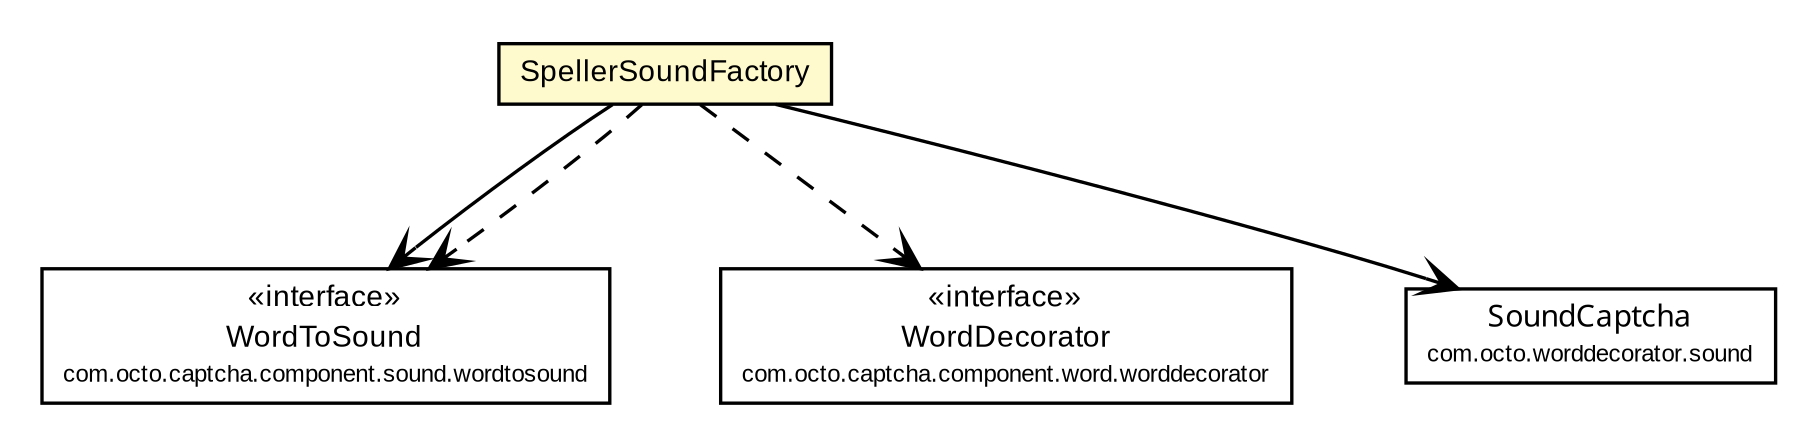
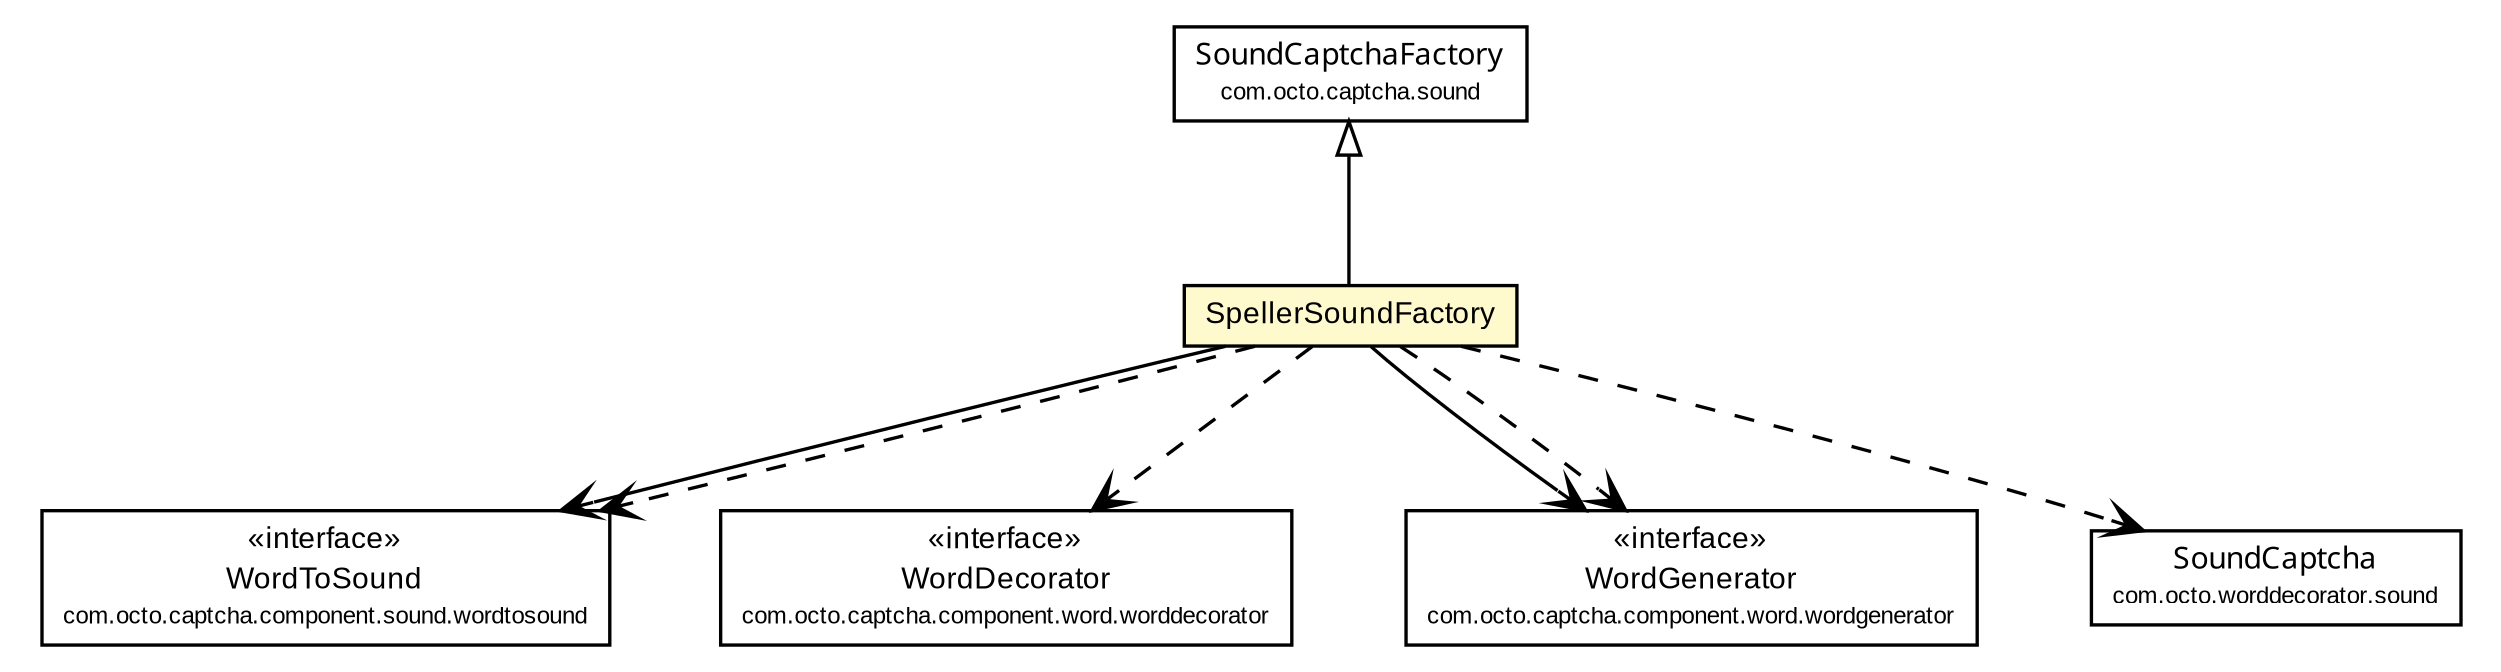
node "SoundCaptchaFactory": added
edge "SpellerSoundFactory" -> "SoundCaptcha": style solid -> dashed
node "WordGenerator": added
